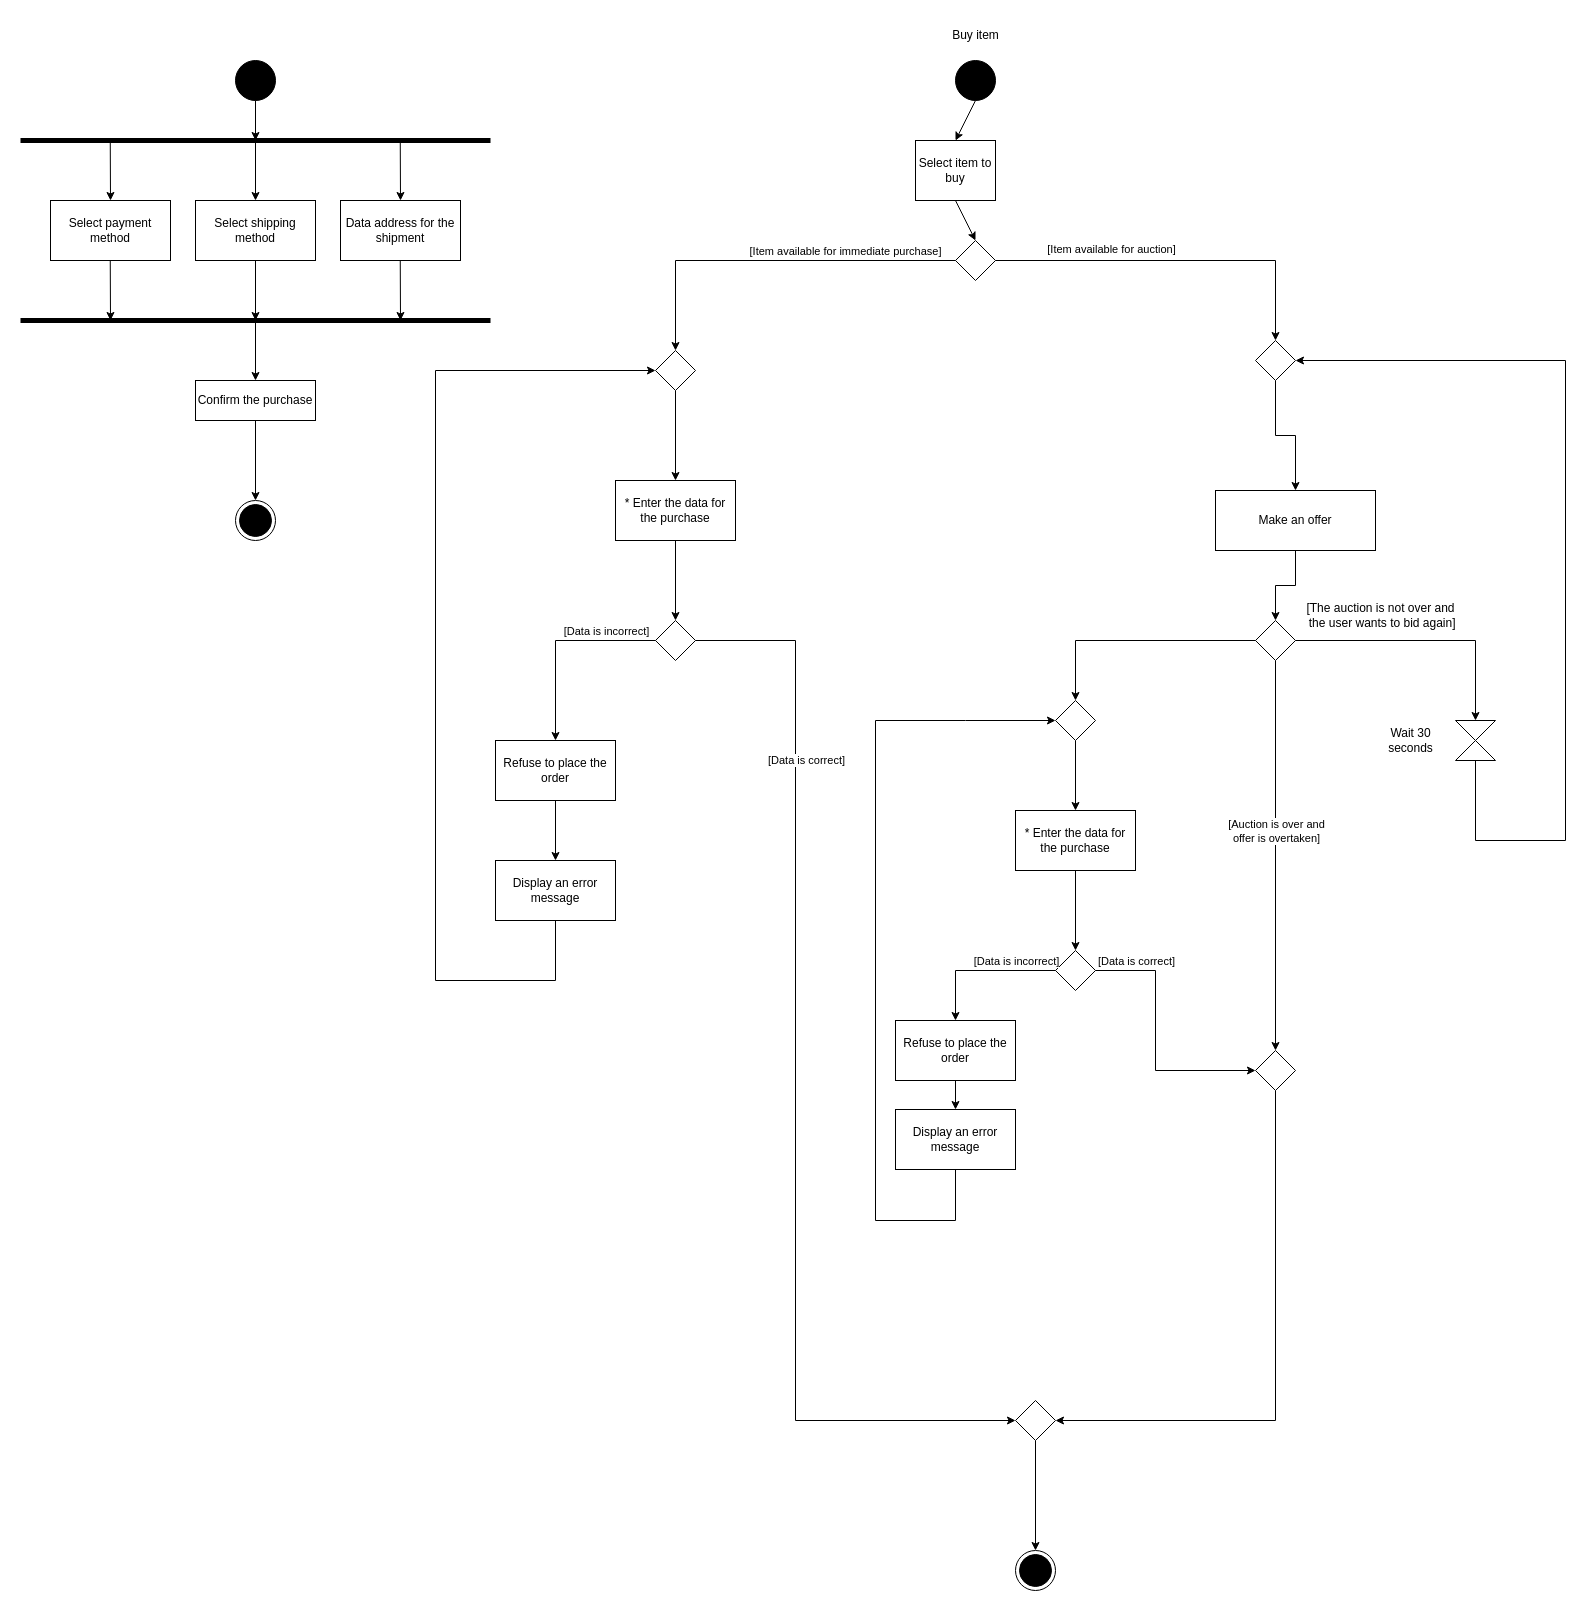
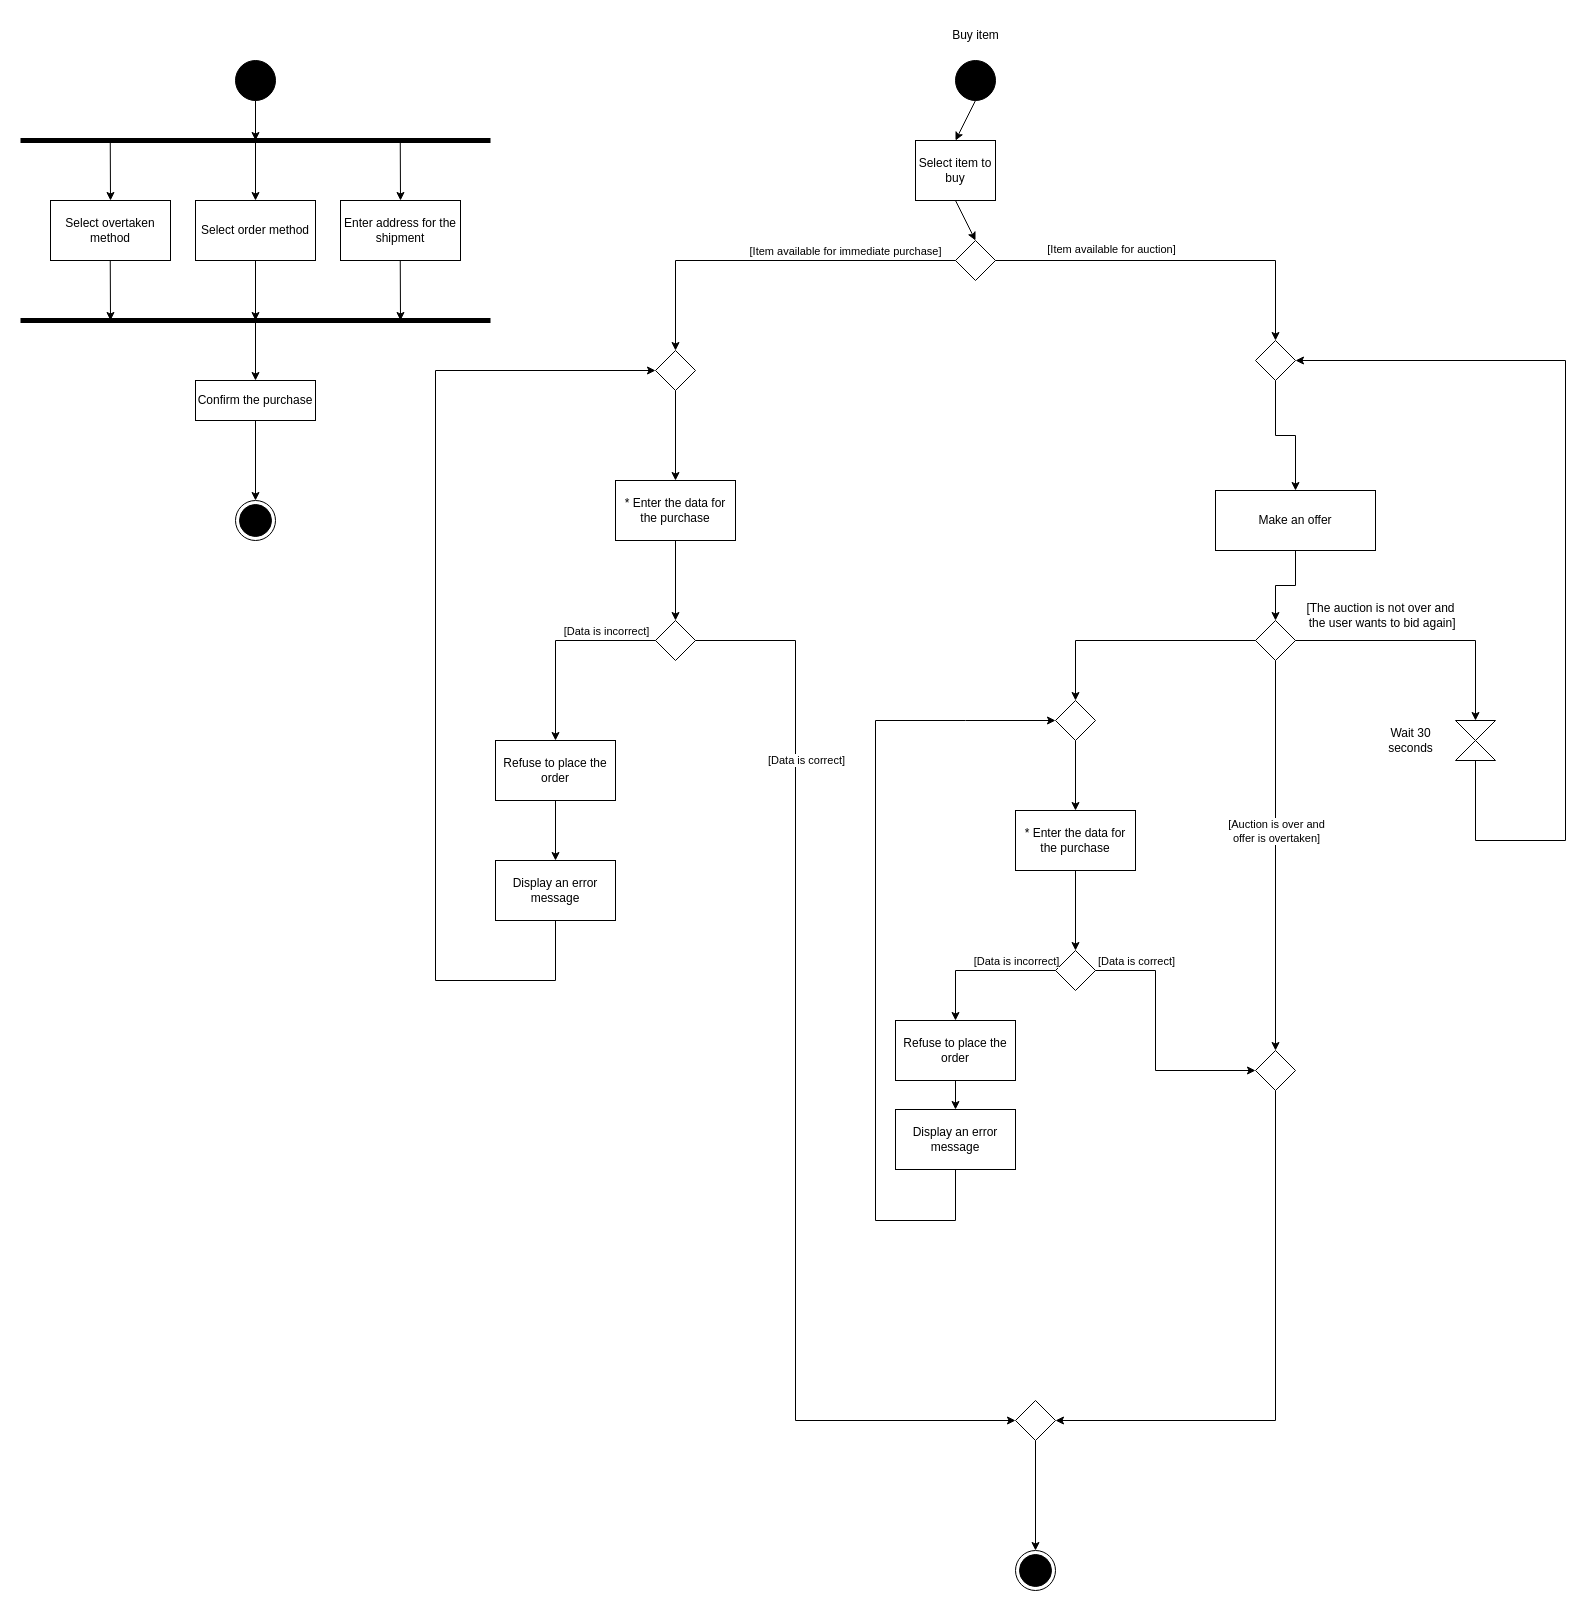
node "Select payment method": label "Select payment method" -> "Select overtaken method"
node "Select shipping method": label "Select shipping method" -> "Select order method"
node "Data address for the shipment": label "Data address for the shipment" -> "Enter address for the shipment"
